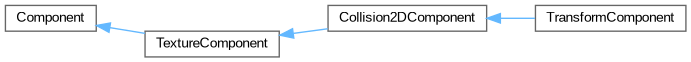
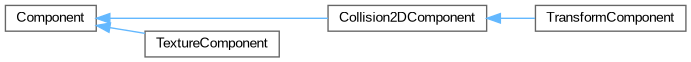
edge "Collision2DComponent" -> "TextureComponent": now "Collision2DComponent" -> "Component"
